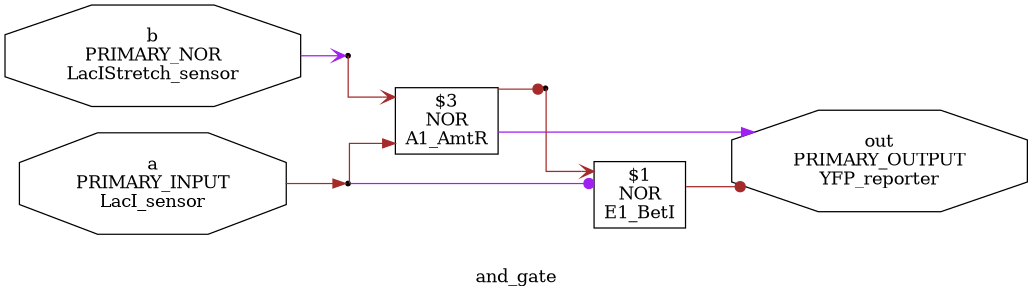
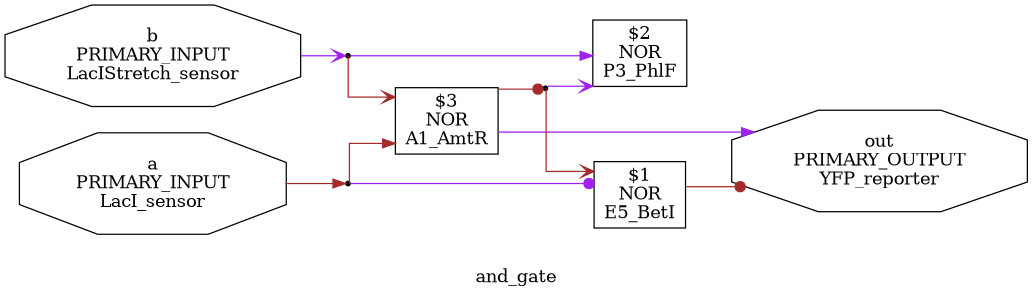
node "$2 NOR P3_PhlF": added
node "b PRIMARY_NOR LacIStretch_sensor": label "b PRIMARY_NOR LacIStretch_sensor" -> "b PRIMARY_INPUT LacIStretch_sensor"
node "$1 NOR E1_BetI": label "$1 NOR E1_BetI" -> "$1 NOR E5_BetI"
